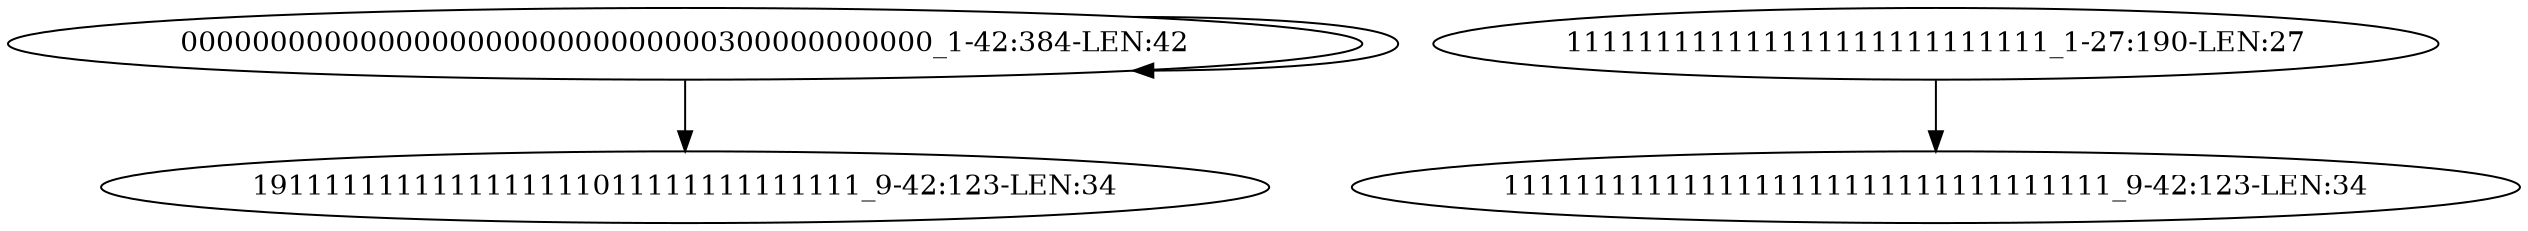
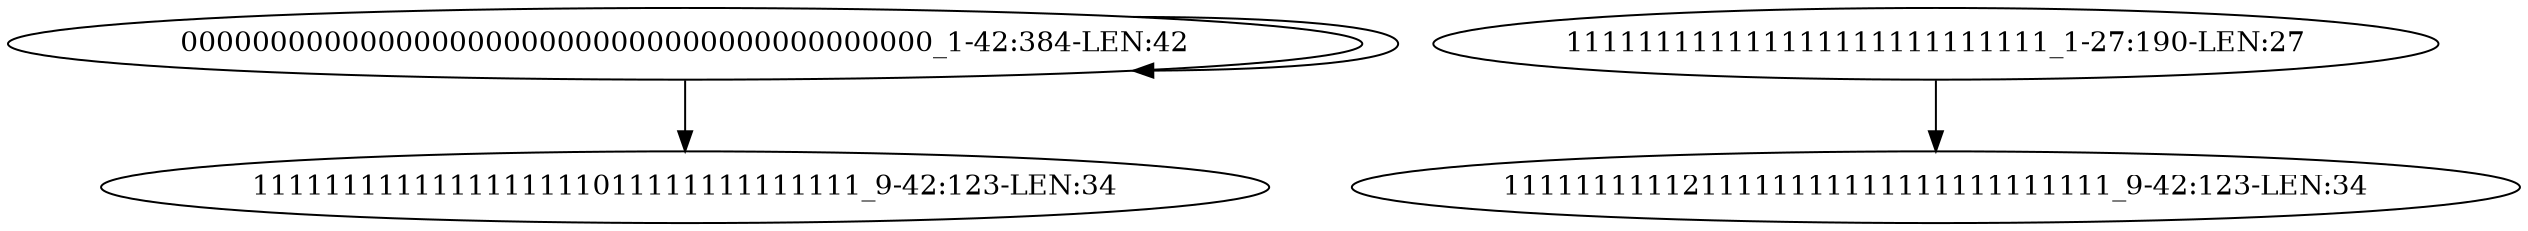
node "000000000000000000000000000000300000000000_1-42:384-LEN:42": label "000000000000000000000000000000300000000000_1-42:384-LEN:42" -> "000000000000000000000000000000000000000000_1-42:384-LEN:42"
node "1911111111111111111011111111111111_9-42:123-LEN:34": label "1911111111111111111011111111111111_9-42:123-LEN:34" -> "1111111111111111111011111111111111_9-42:123-LEN:34"
node "1111111111111111111111111111111111_9-42:123-LEN:34": label "1111111111111111111111111111111111_9-42:123-LEN:34" -> "1111111111211111111111111111111111_9-42:123-LEN:34"
